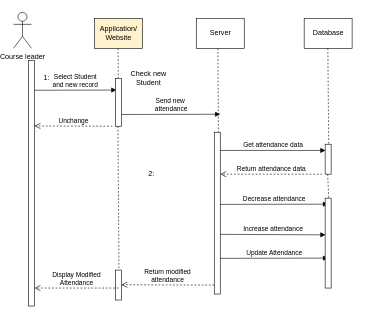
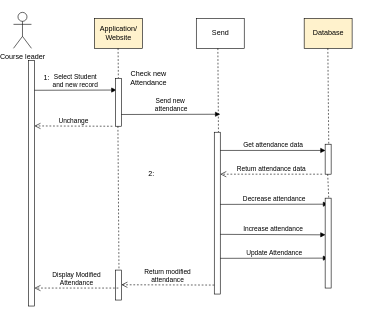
node "Server": label "Server" -> "Send"
node "Database": fillcolor #ffffff -> #fff2cc
node "Check new Student": label "Check new Student" -> "Check new Attendance"
